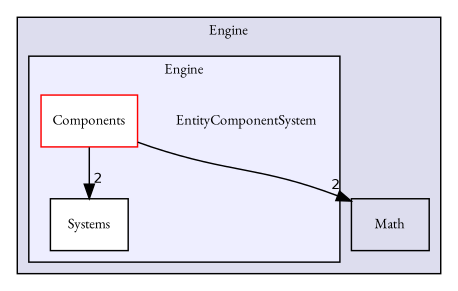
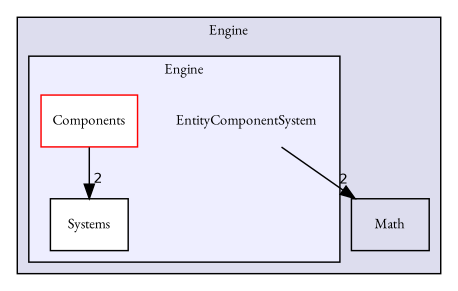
edge "Components" -> "Math": now "EntityComponentSystem" -> "Math"
